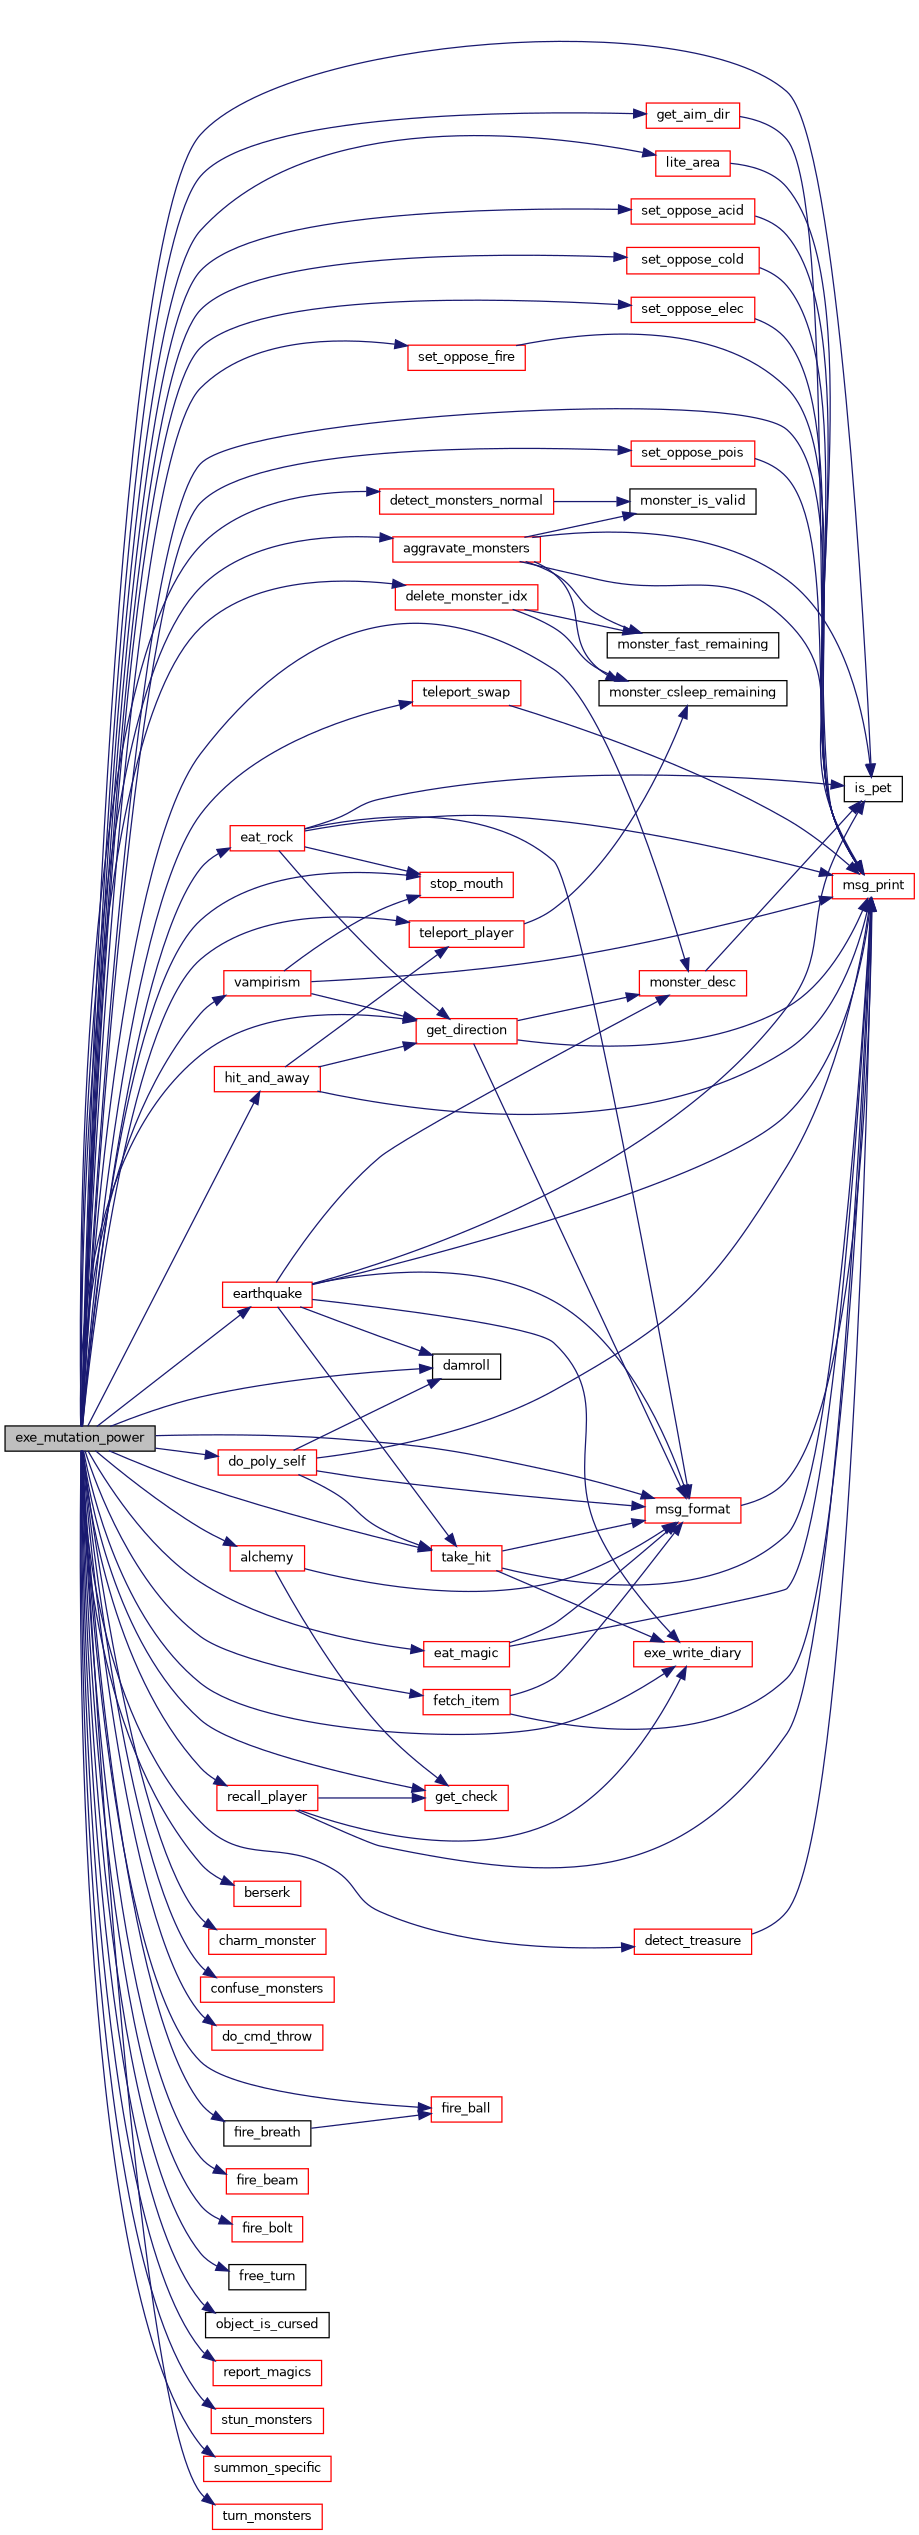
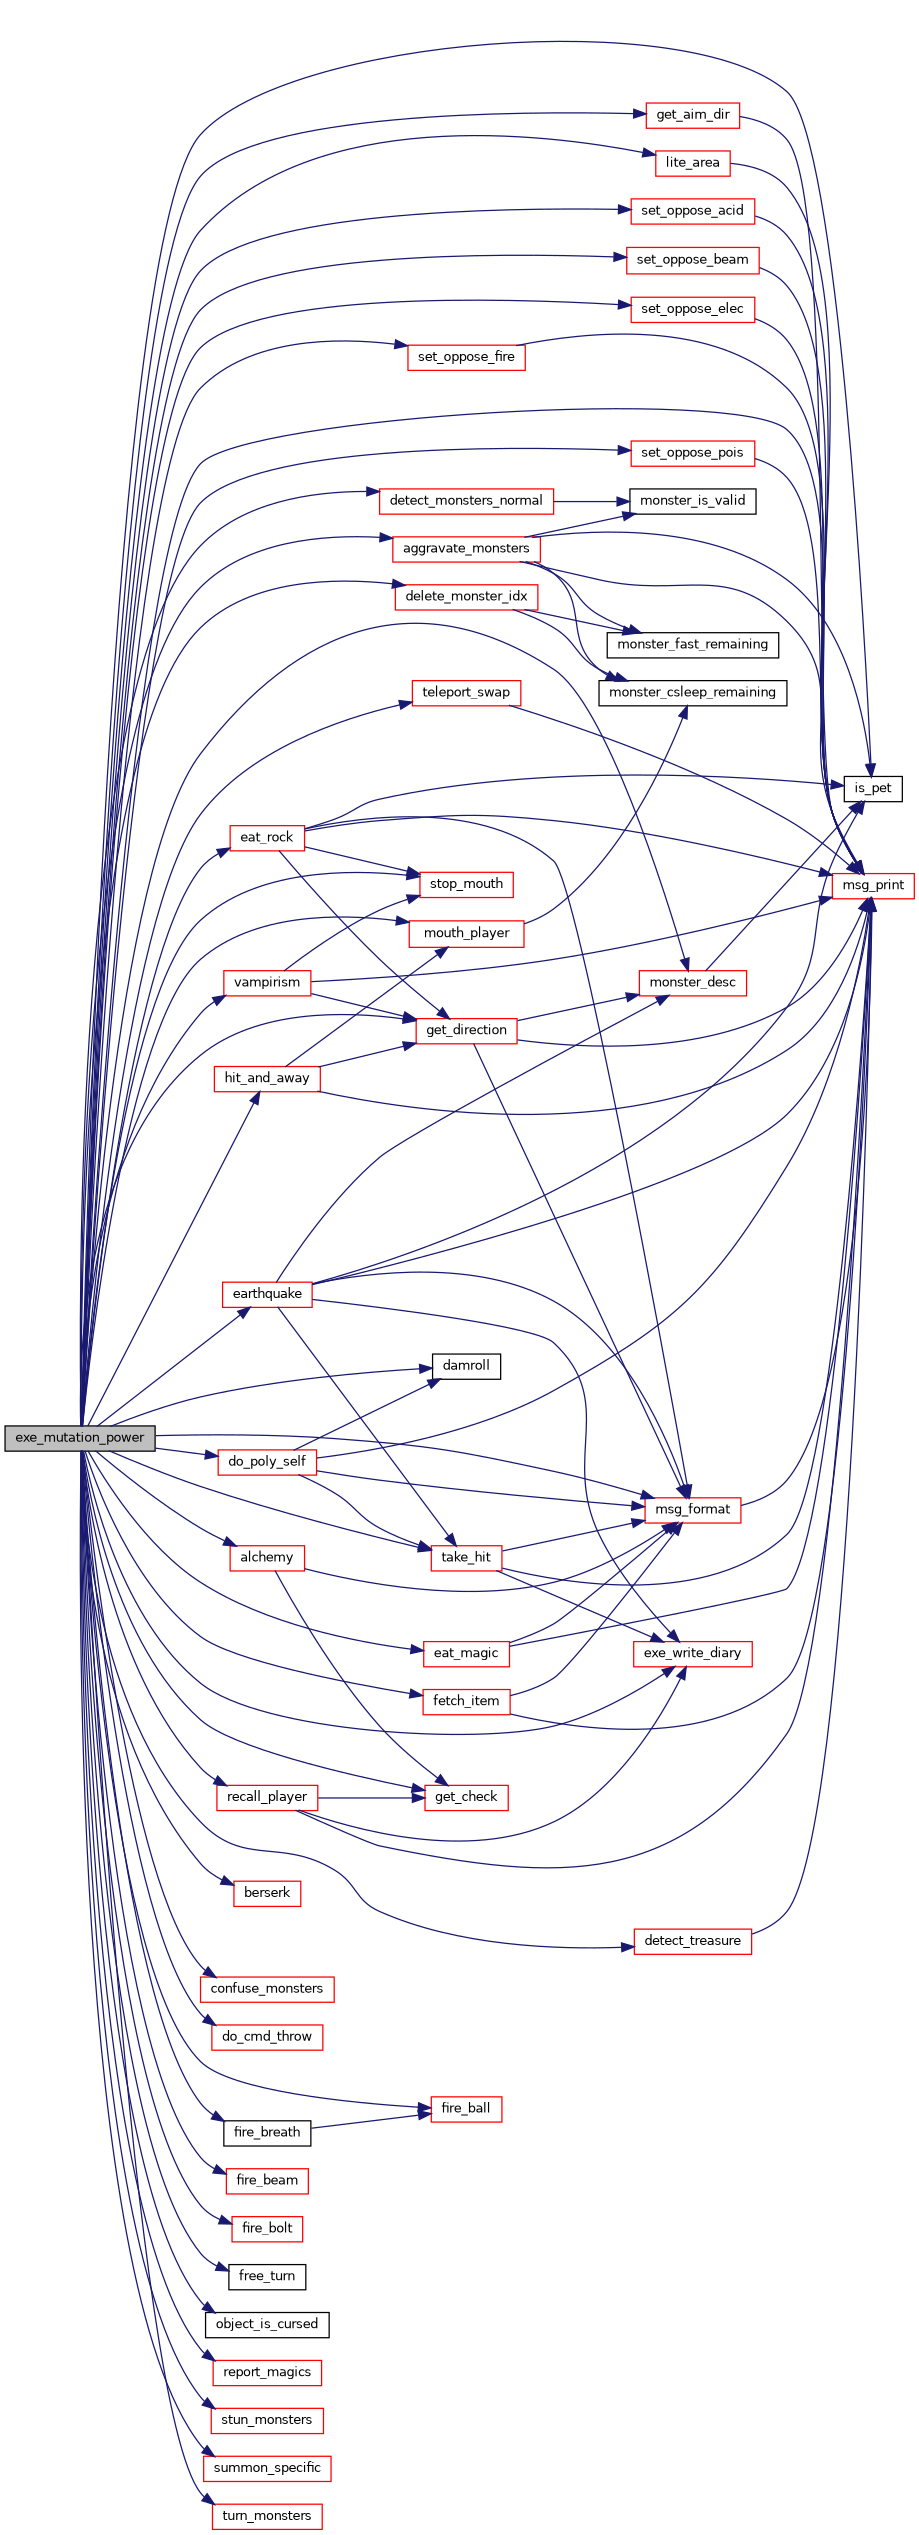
node "set_oppose_cold": label "set_oppose_cold" -> "set_oppose_beam"
node "teleport_player": label "teleport_player" -> "mouth_player"
edge "earthquake" -> "damroll": removed
node "charm_monster": removed
